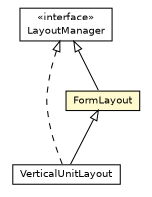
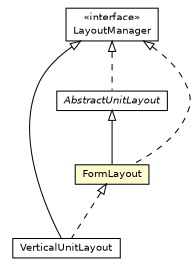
edge "FormLayout" -> "LayoutManager": style solid -> dashed
node "AbstractUnitLayout": added
edge "VerticalUnitLayout" -> "LayoutManager": style dashed -> solid
edge "VerticalUnitLayout" -> "FormLayout": style solid -> dashed
